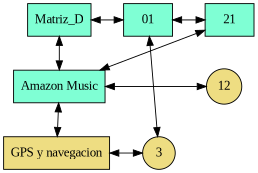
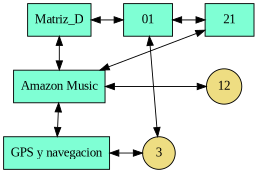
node "GPS y navegacion": fillcolor lightgoldenrod -> aquamarine
